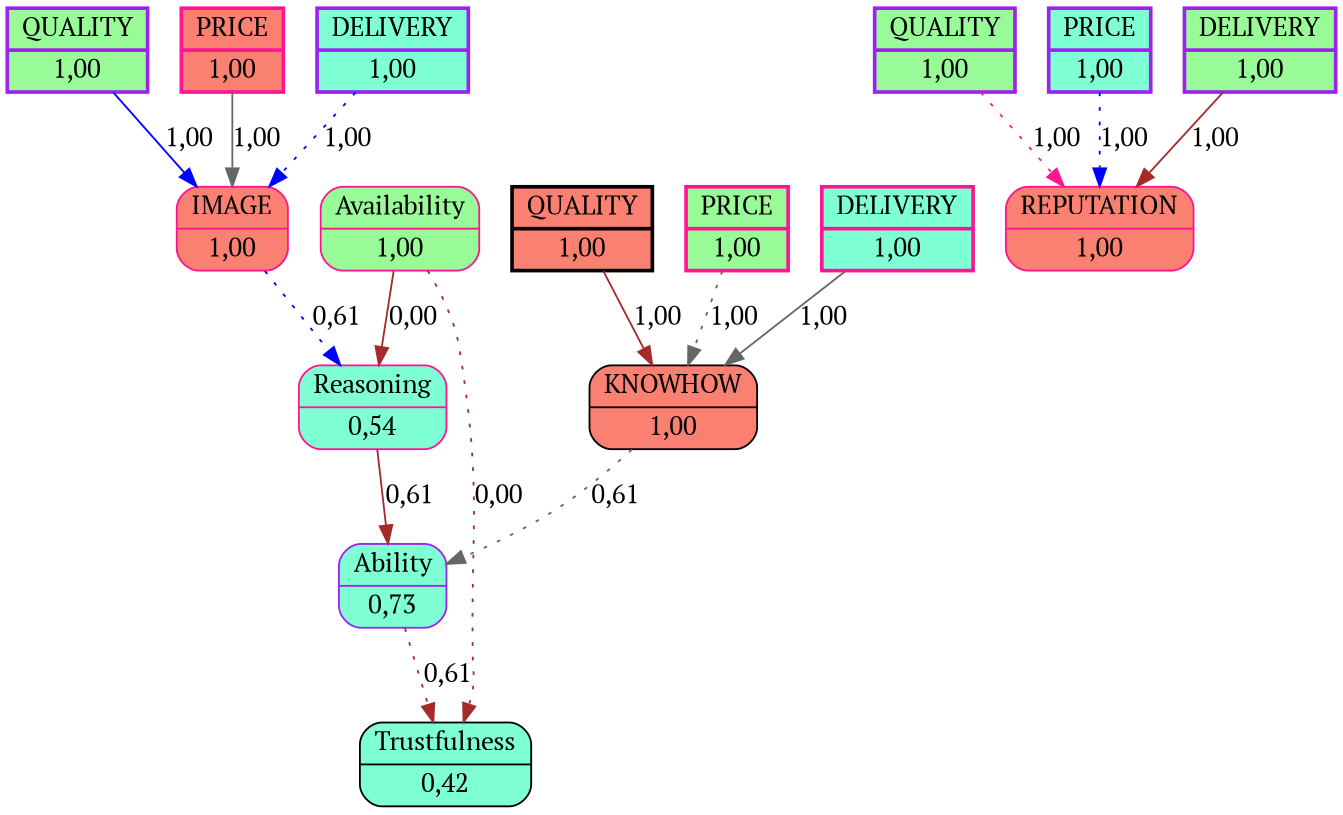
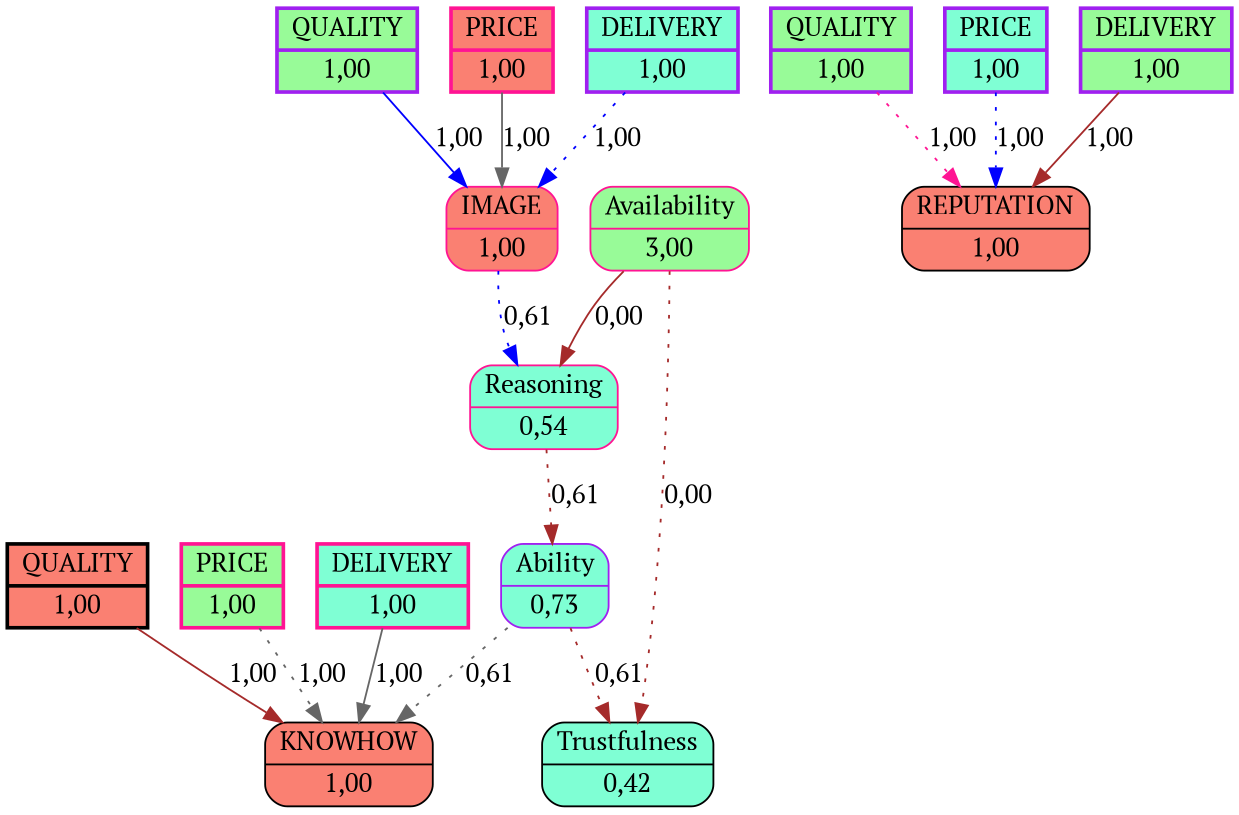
node "REPUTATION": color deeppink -> black
node "Availability": text "1,00" -> "3,00"
edge "Reasoning" -> "Ability": style solid -> dotted
edge "KNOWHOW" -> "Ability": reversed
